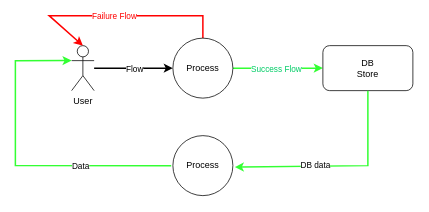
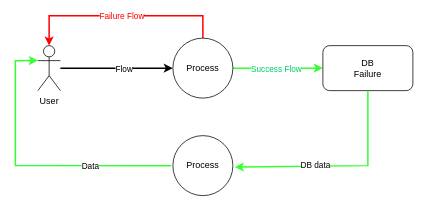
node "User": moved (83, 68) -> (49, 68)
node "DB Store": label "DB Store" -> "DB Failure"
